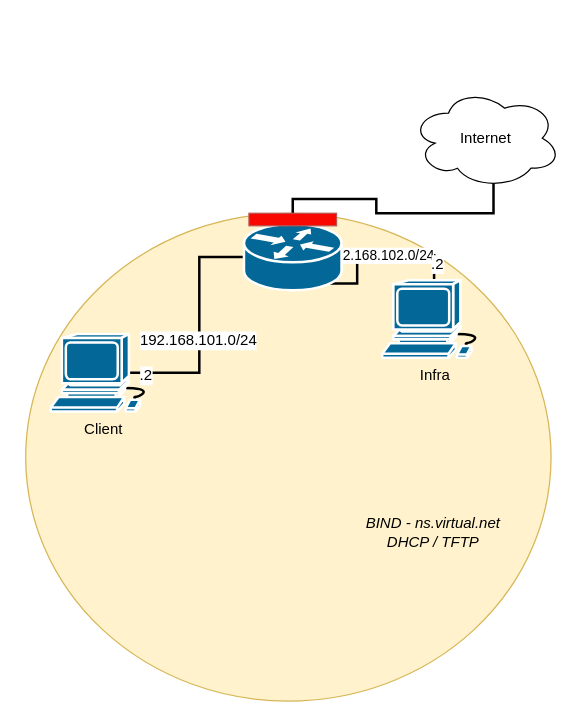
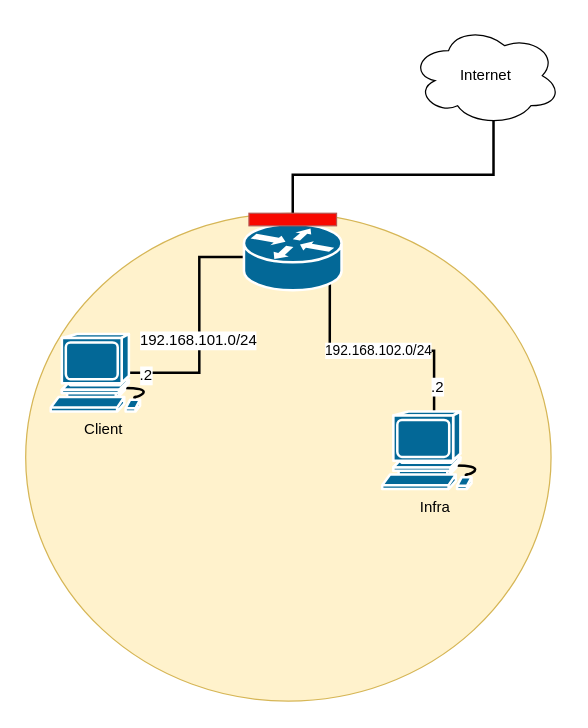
node "Internet": moved (486, 138) -> (486, 76)
node "Infra": moved (434, 319) -> (434, 450)
node "BIND - ns.virtual.net DHCP / TFTP": removed
